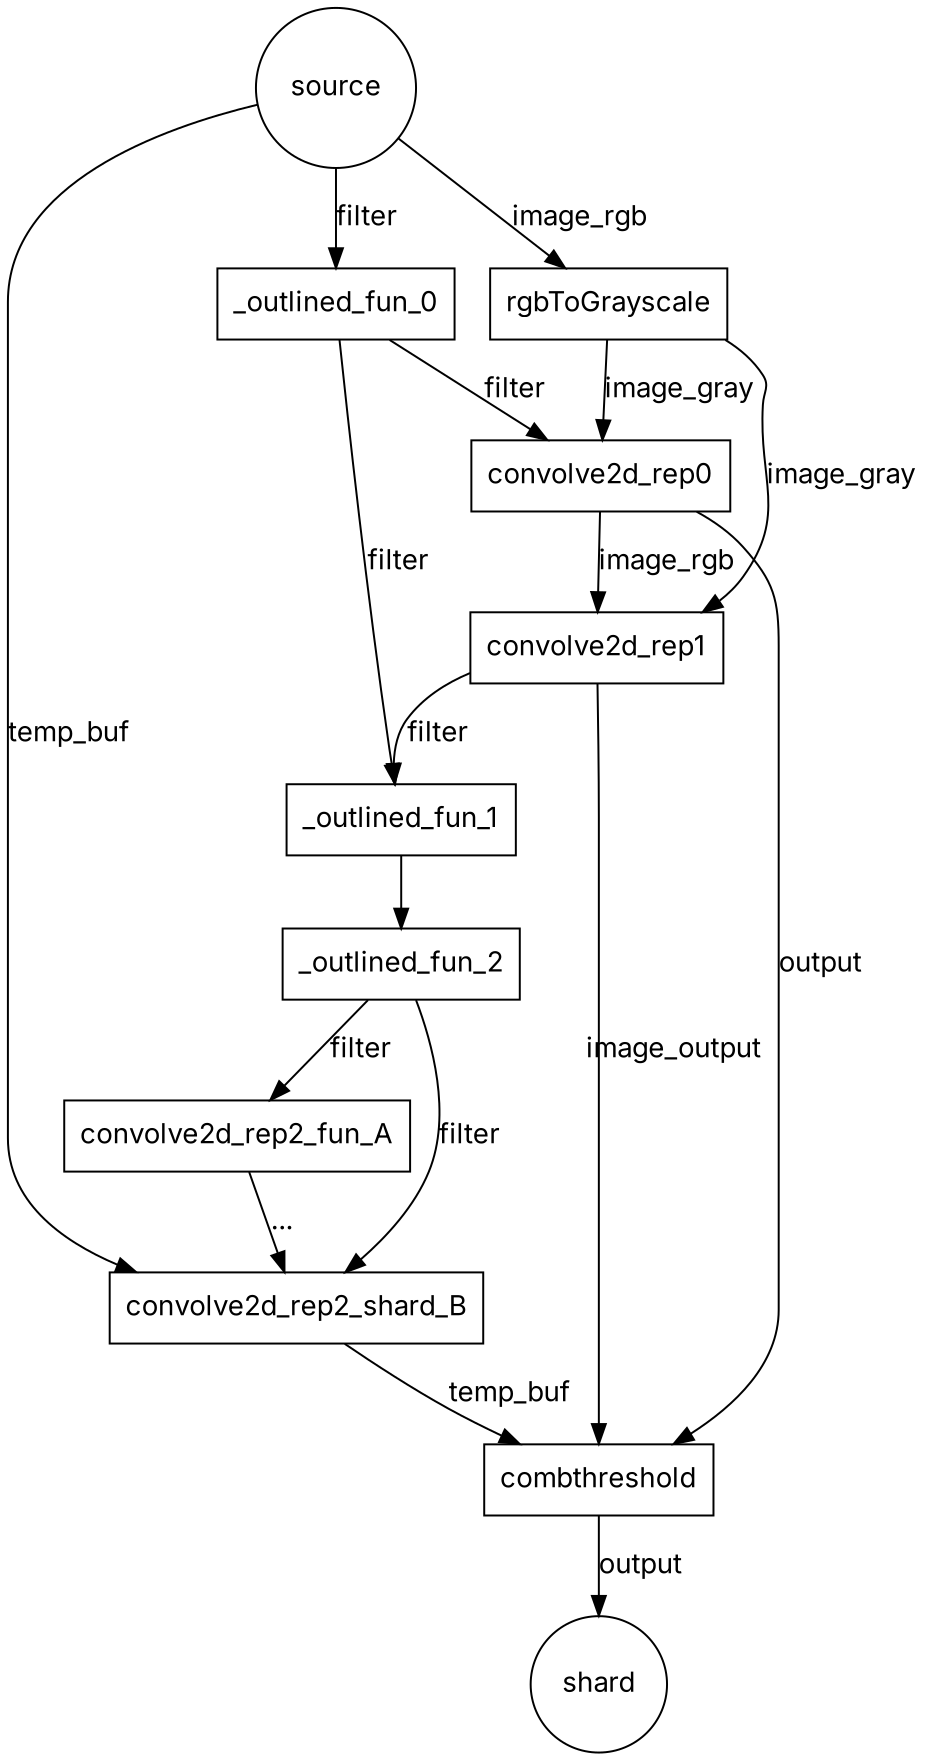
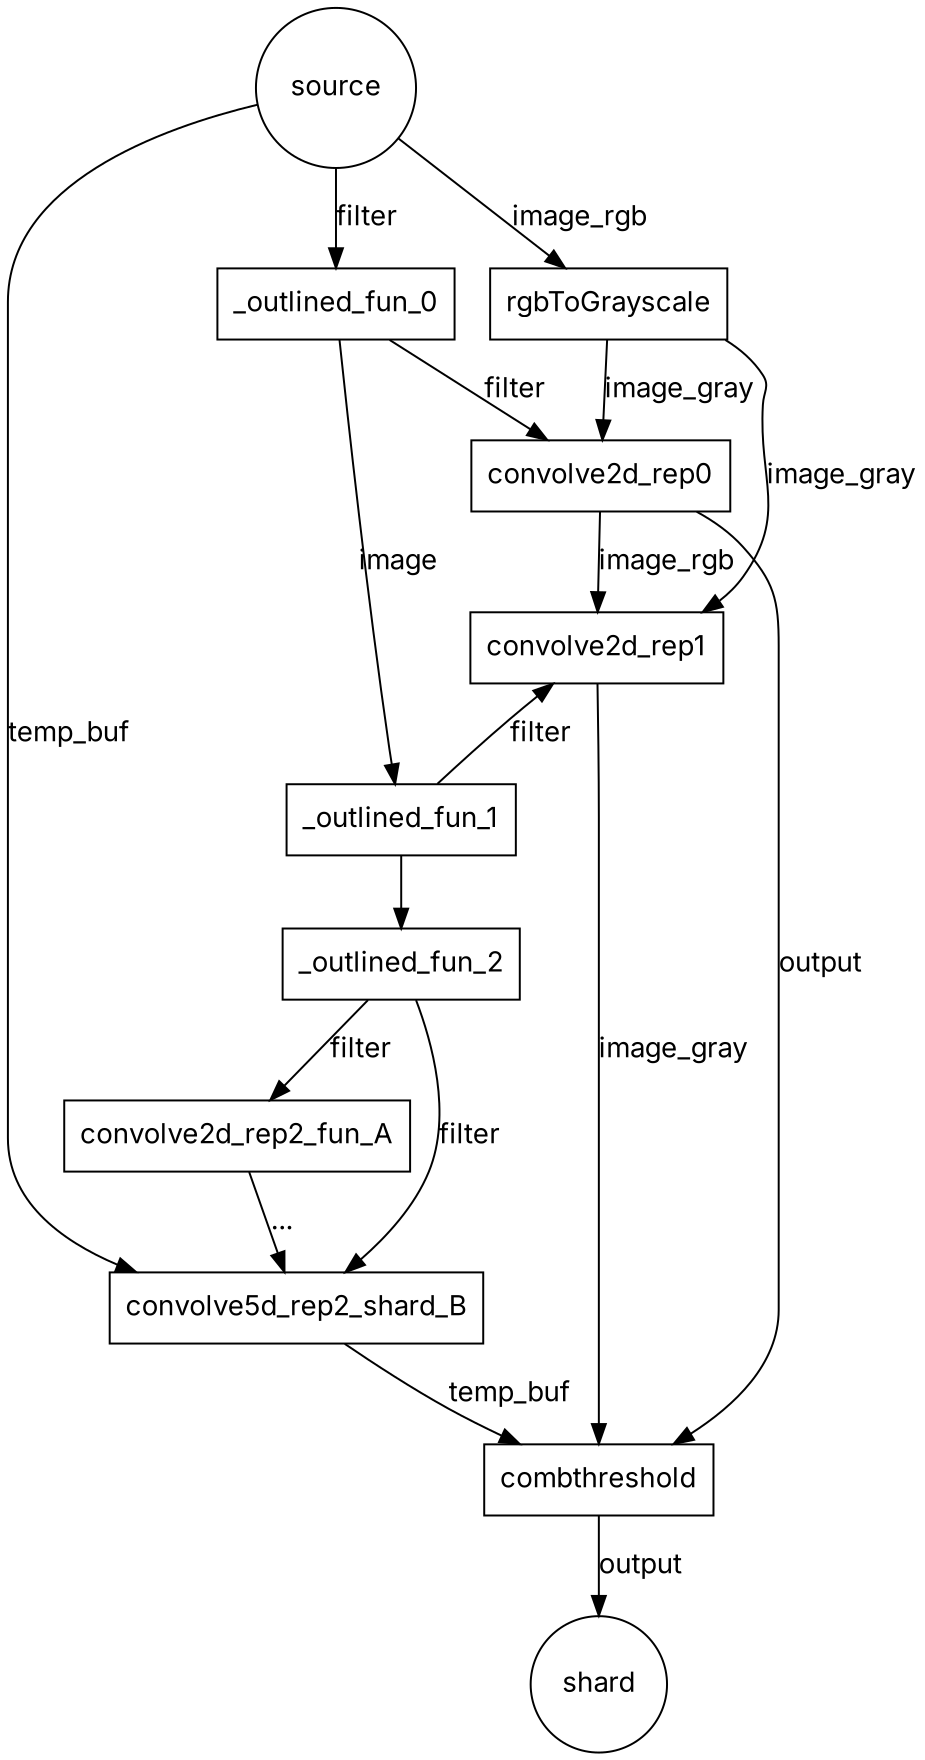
edge "_outlined_fun_0" -> "_outlined_fun_1": label "filter" -> "image"
edge "convolve2d_rep1" -> "_outlined_fun_1": reversed
edge "convolve2d_rep1" -> "combthreshold": label "image_output" -> "image_gray"
node "convolve2d_rep2_shard_B": label "convolve2d_rep2_shard_B" -> "convolve5d_rep2_shard_B"
